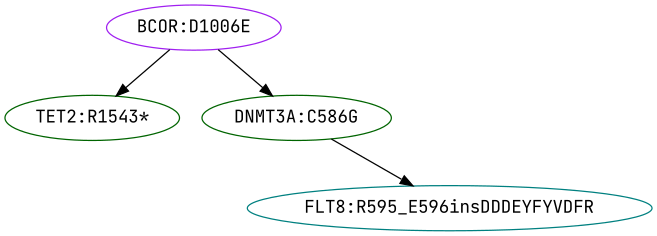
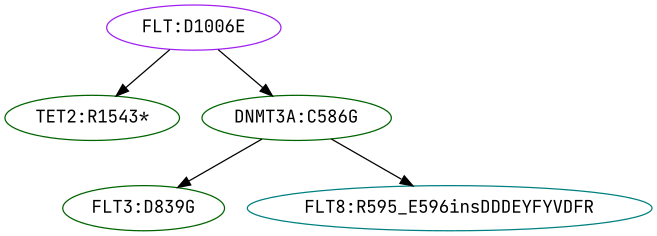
node "BCOR:D1006E": label "BCOR:D1006E" -> "FLT:D1006E"
node "FLT3:D839G": added
